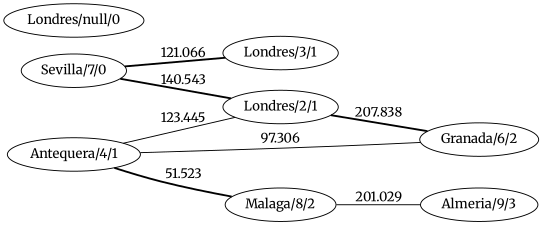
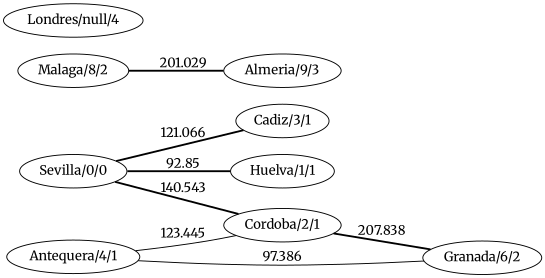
node "Londres/null/0": label "Londres/null/0" -> "Londres/null/4"
node "Londres/3/1": label "Londres/3/1" -> "Cadiz/3/1"
node "Sevilla/7/0": label "Sevilla/7/0" -> "Sevilla/0/0"
node "Londres/2/1": label "Londres/2/1" -> "Cordoba/2/1"
edge "Granada/6/2" -- "Antequera/4/1": label "97.306" -> "97.386"
node "Huelva/1/1": added
edge "Antequera/4/1" -- "Malaga/8/2": removed, label "51.523"
edge "Malaga/8/2" -- "Almeria/9/3": style solid -> bold
